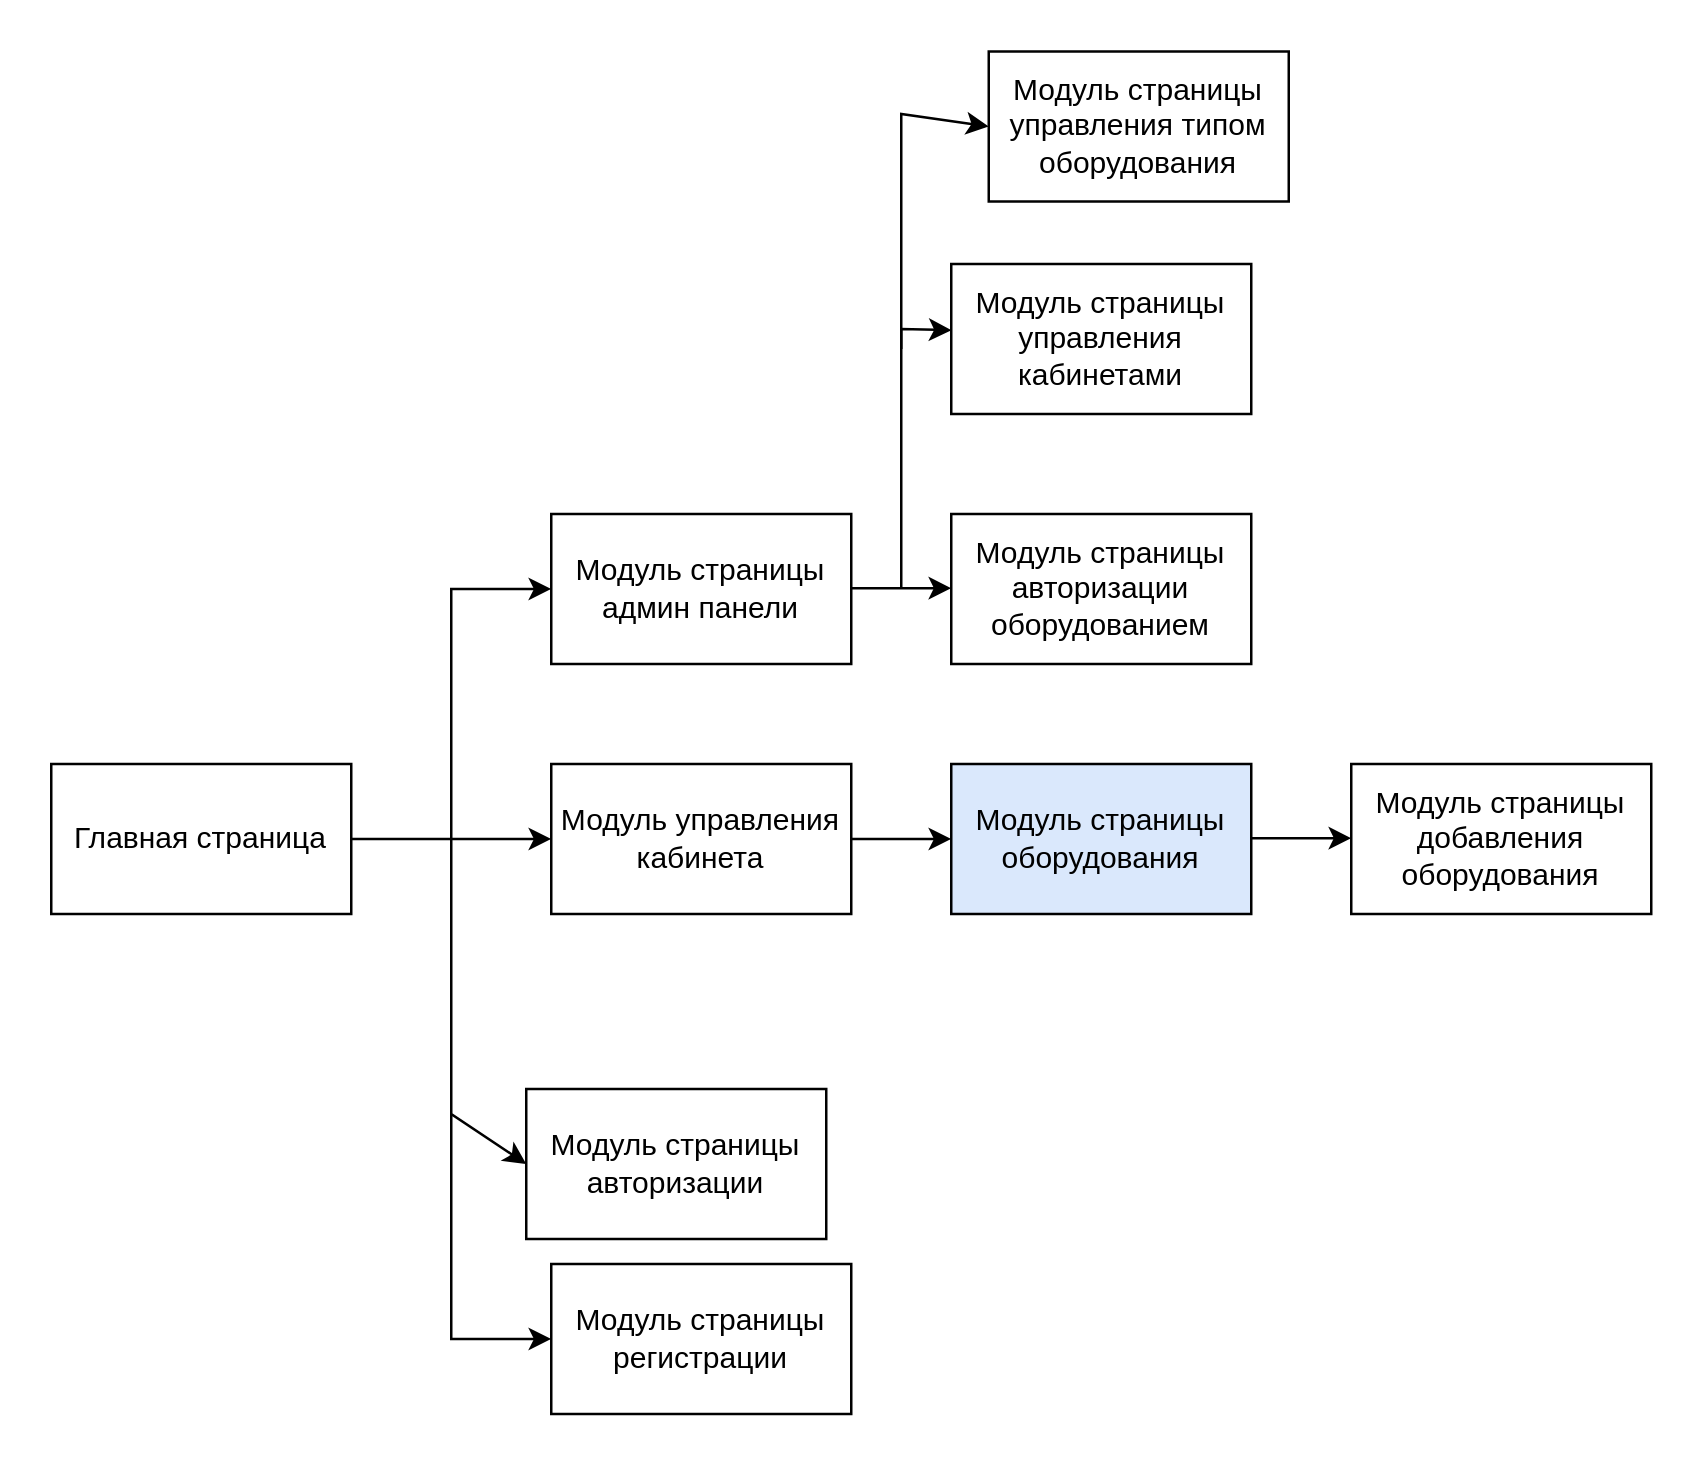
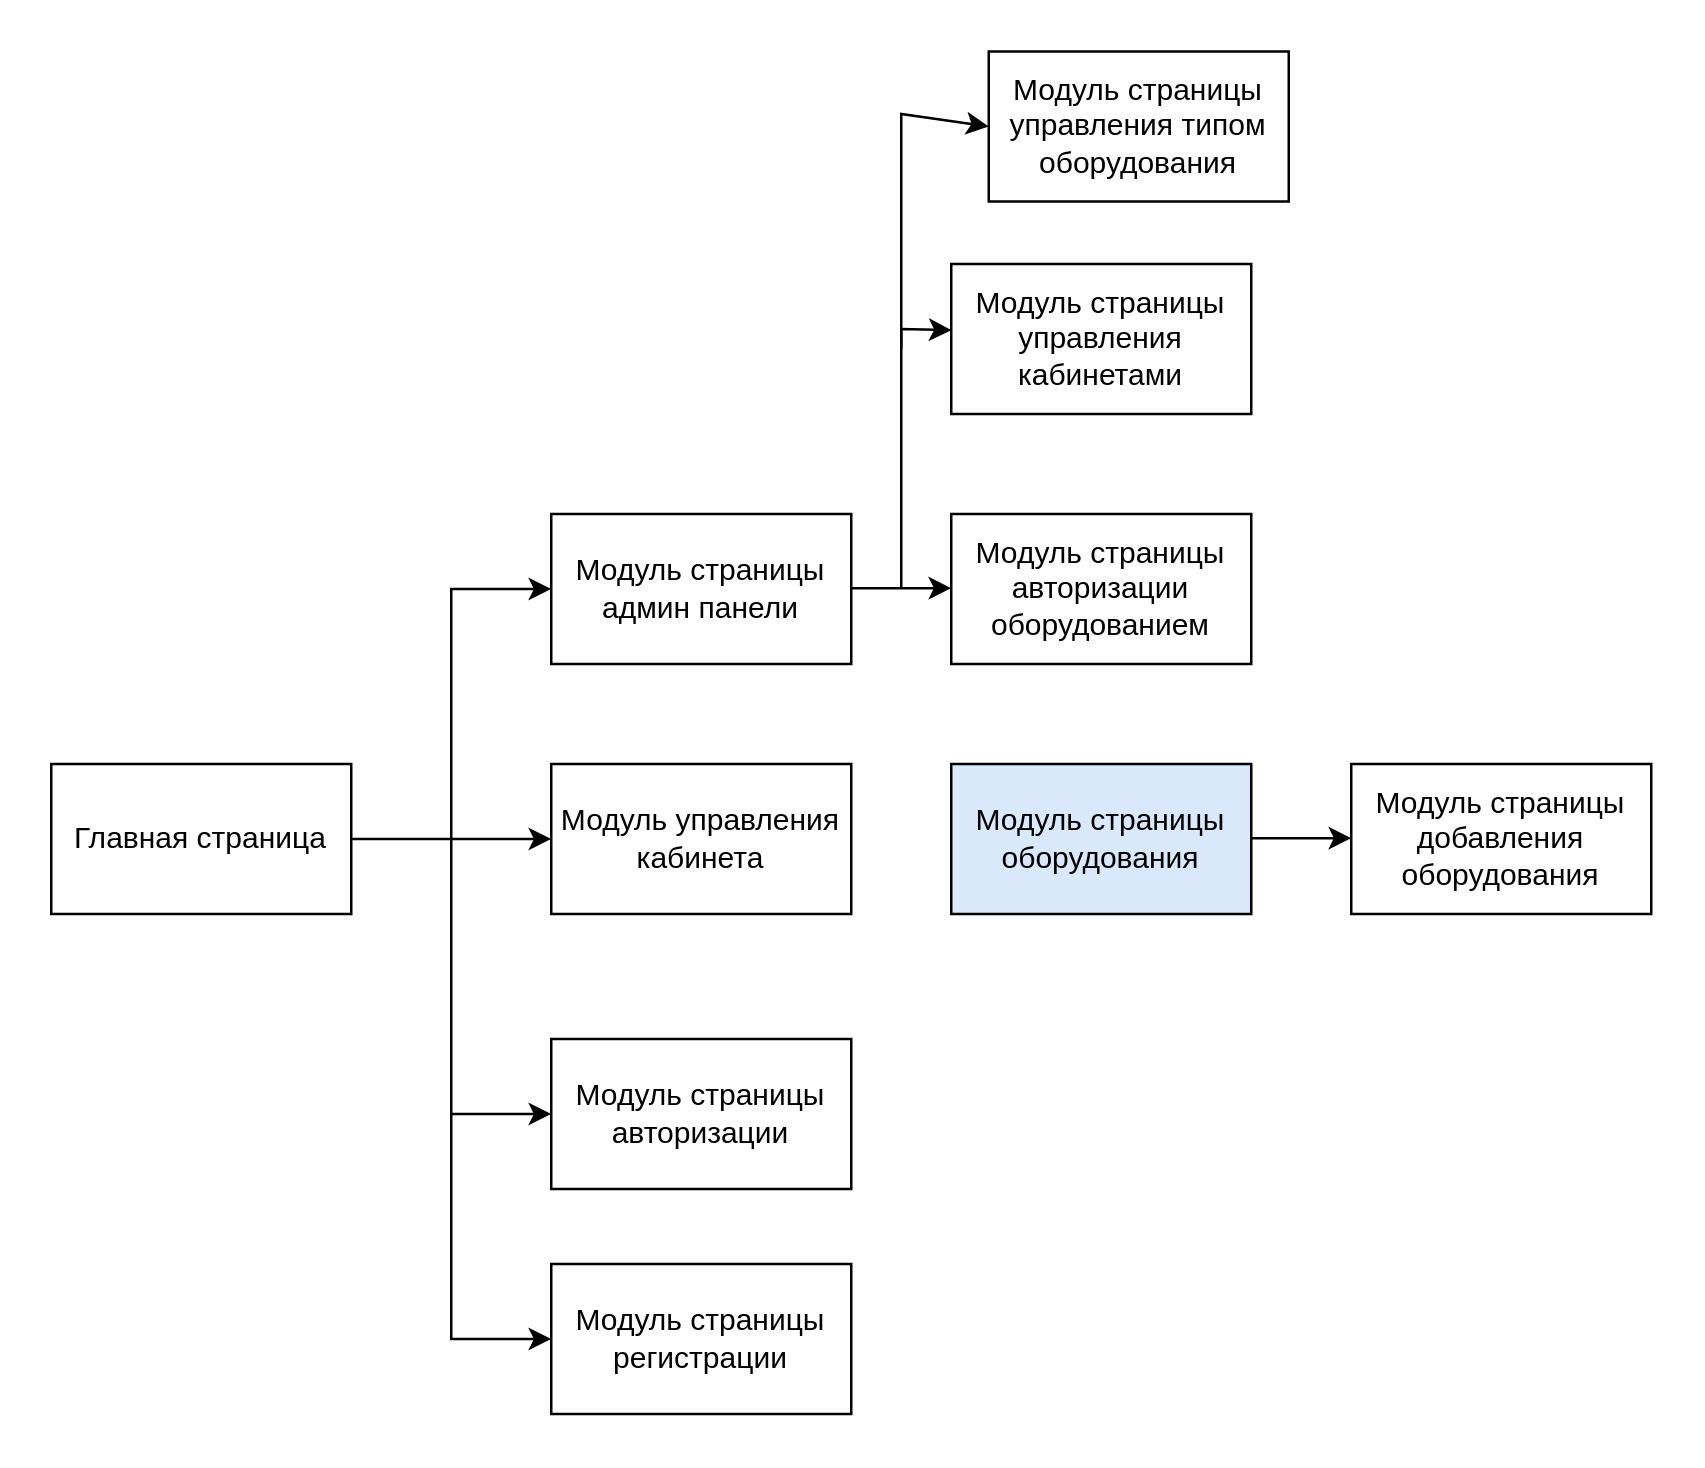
edge "Модуль управления кабинета" -> "Модуль страницы оборудования": removed
node "Модуль страницы авторизации": moved (676, 1164) -> (701, 1114)
